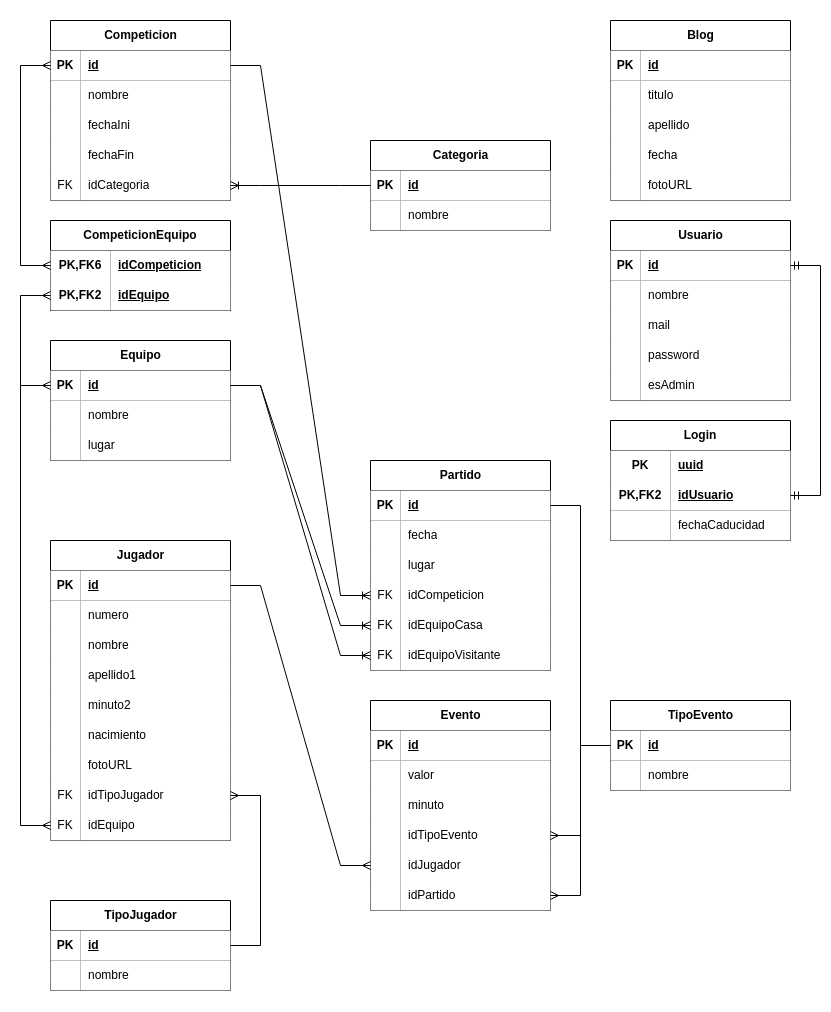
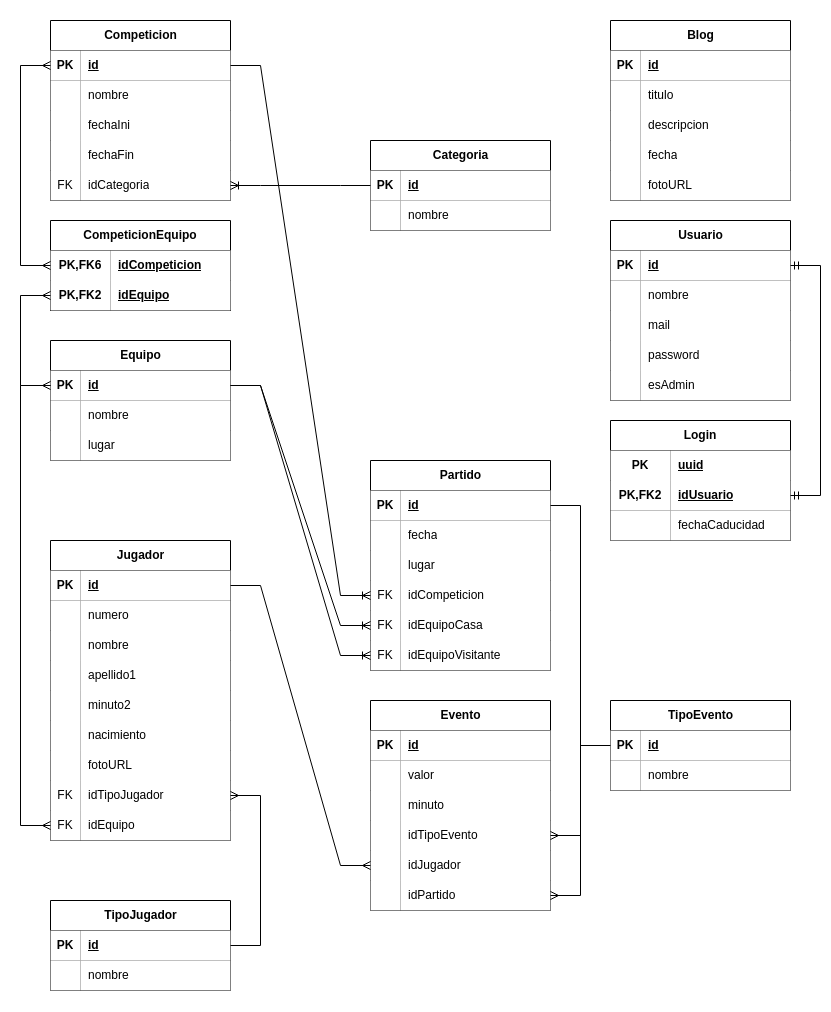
node "apellido": label "apellido" -> "descripcion"
